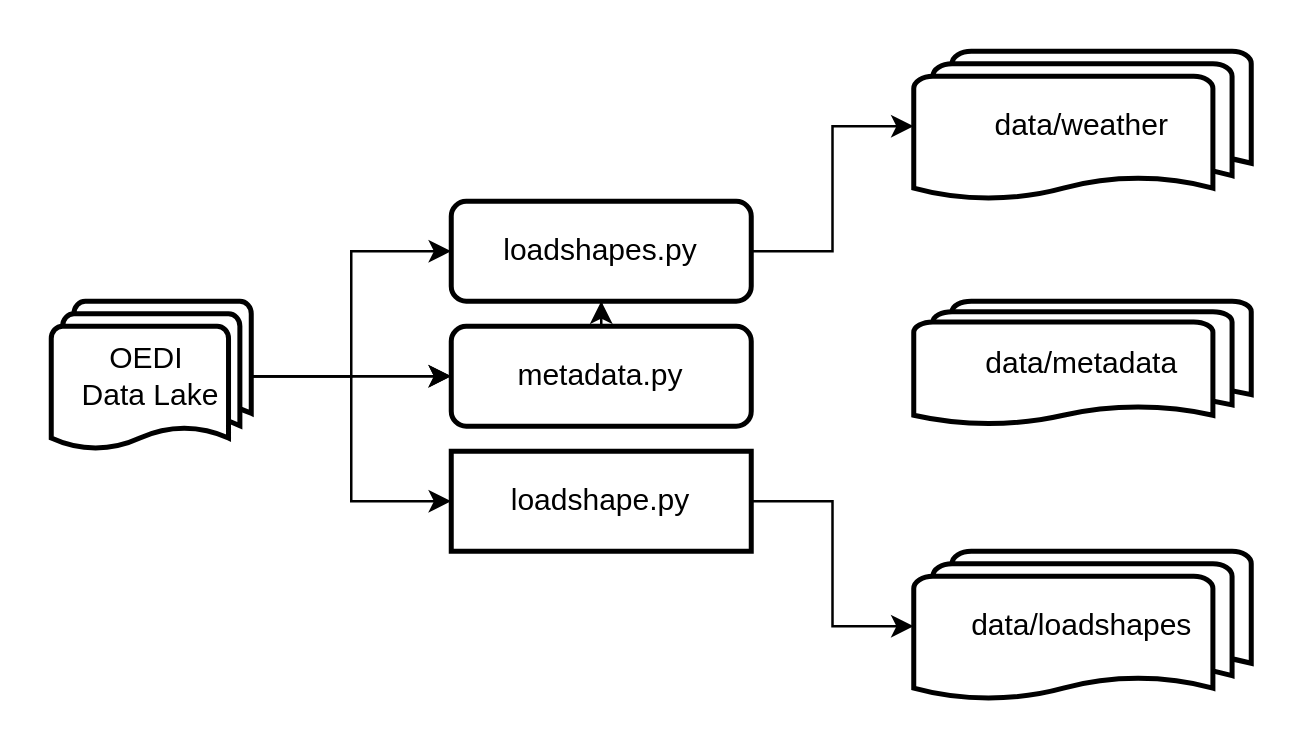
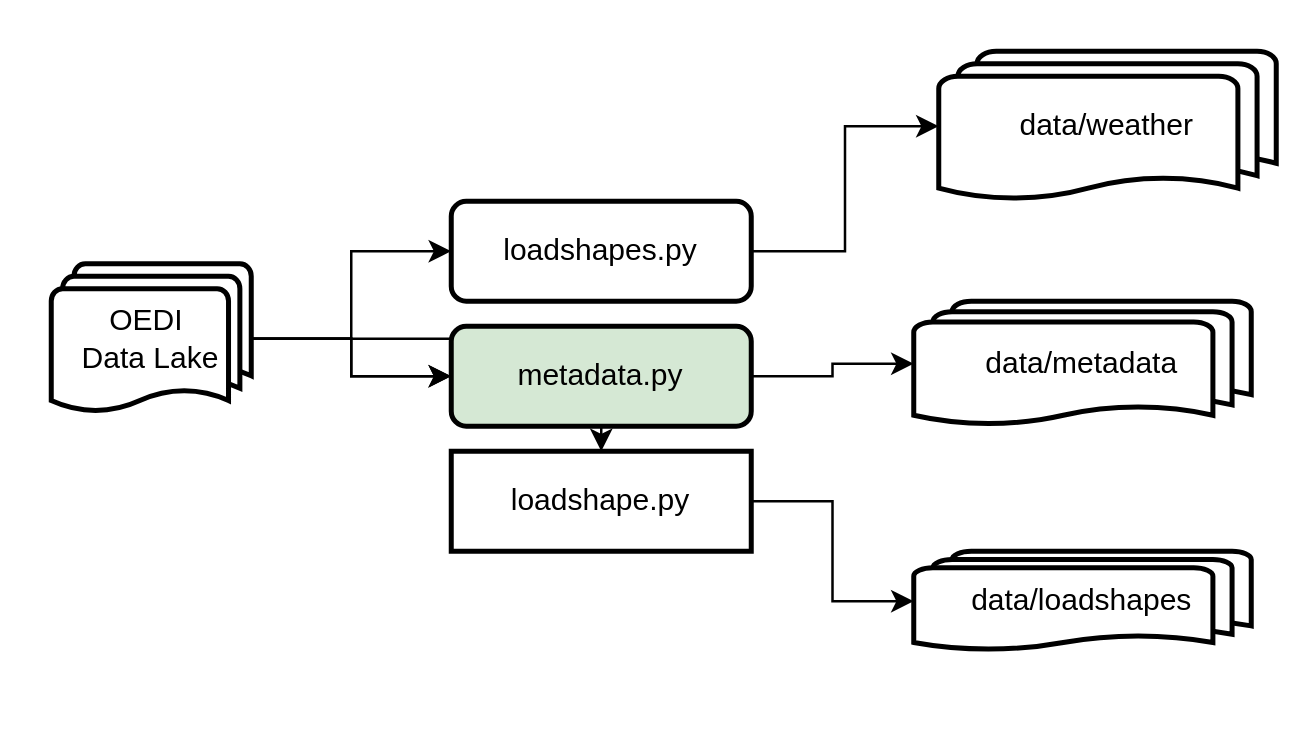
node "data/weather": moved (1083, 126) -> (1108, 126)
edge "metadata.py" -> "loadshapes.py": now "metadata.py" -> "data/metadata"
node "OEDI Data Lake": moved (151, 376) -> (151, 339)
node "metadata.py": fillcolor #ffffff -> #d5e8d4
node "data/loadshapes": size 338x150 -> 338x100
